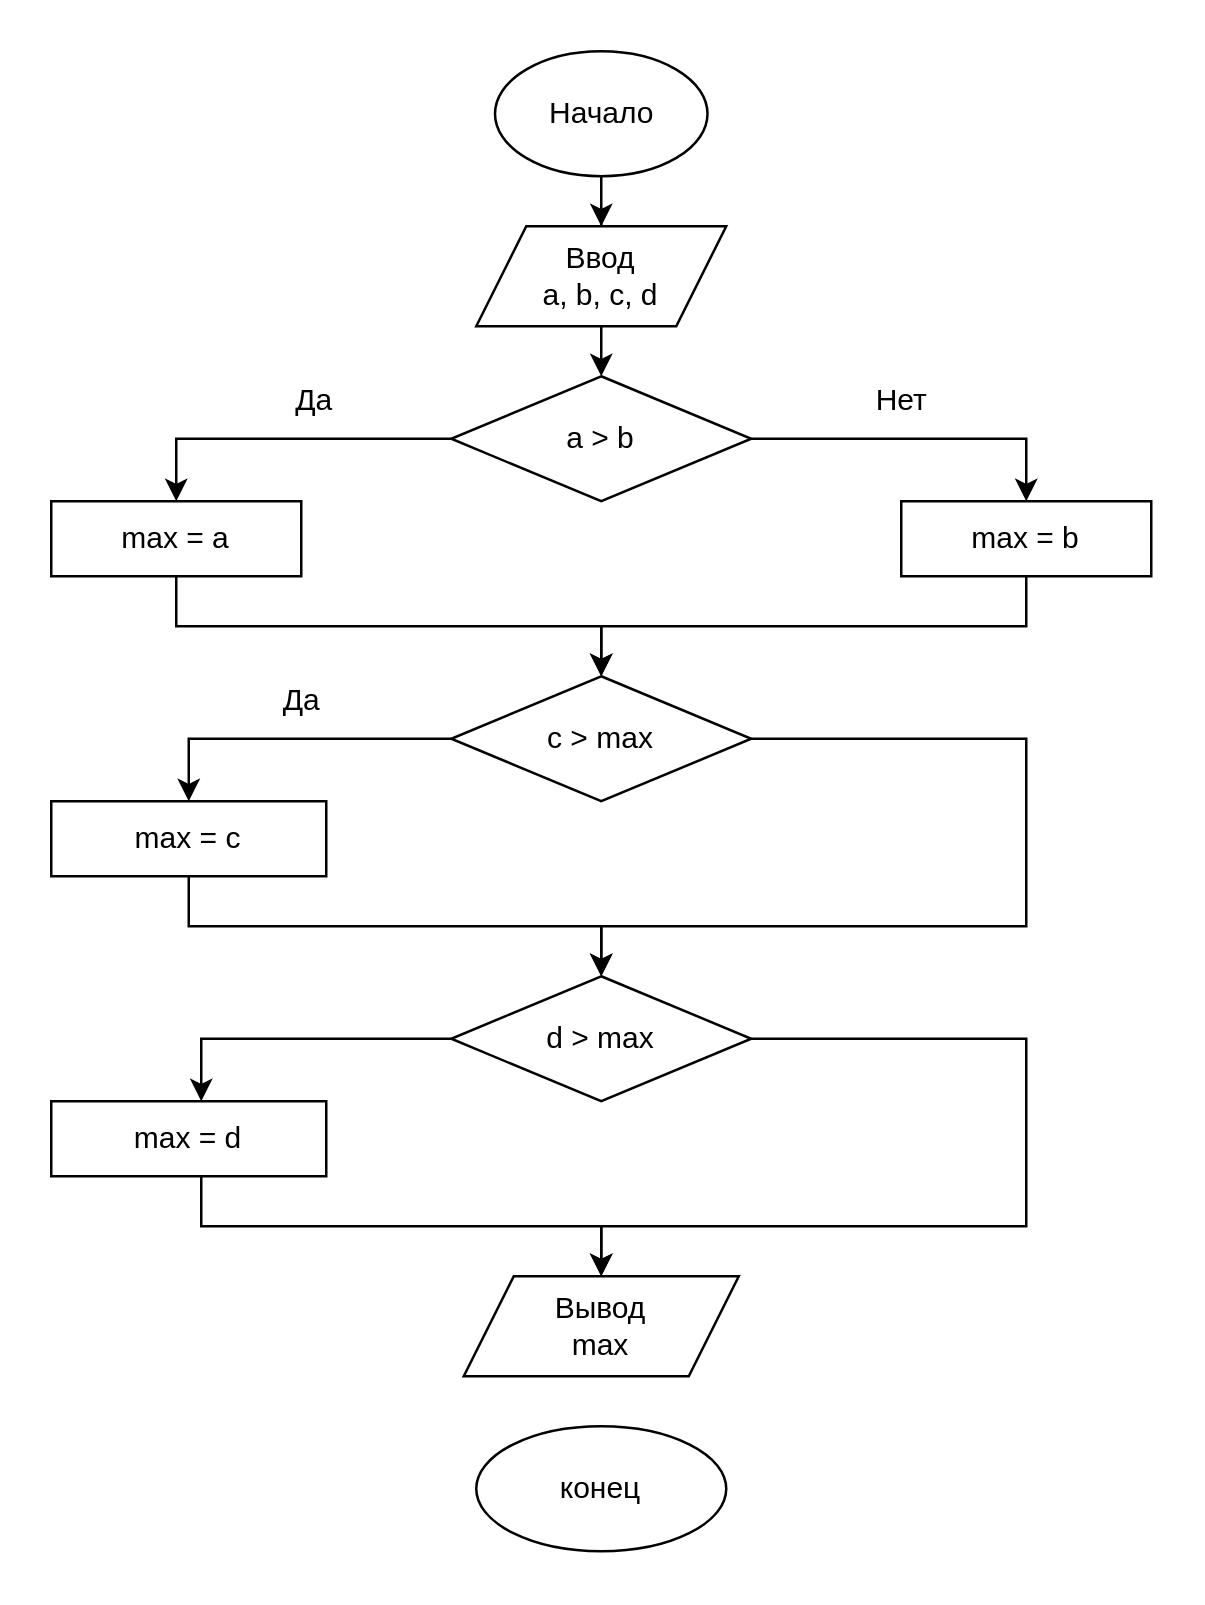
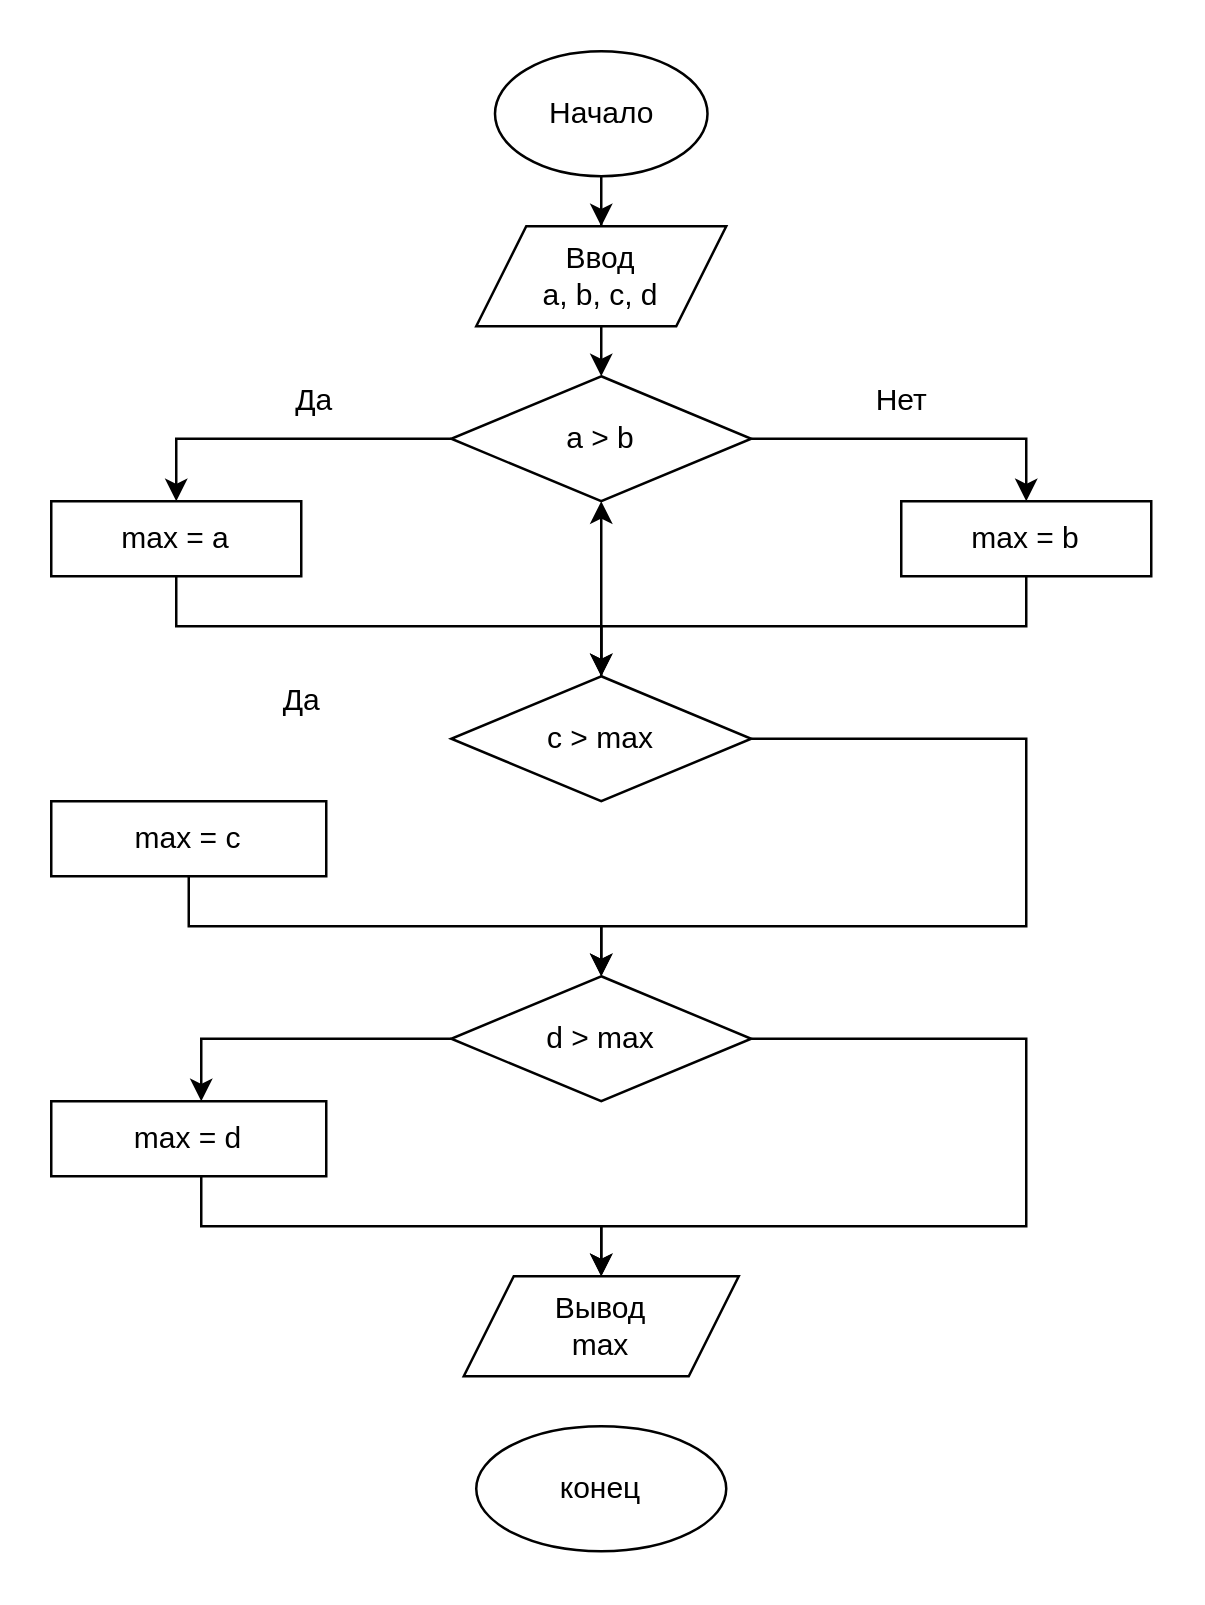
edge "c > max" -> "max = c": now "c > max" -> "a > b"
